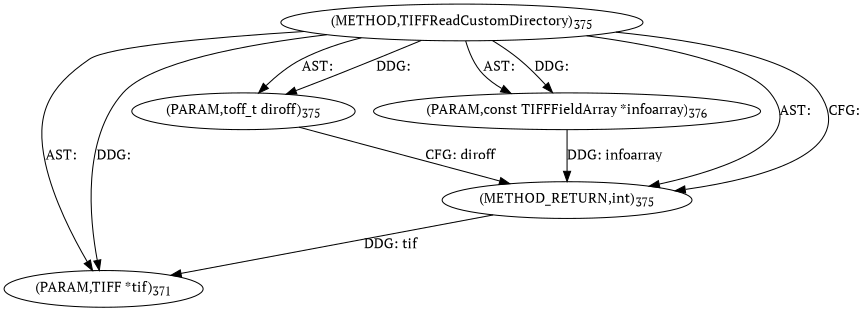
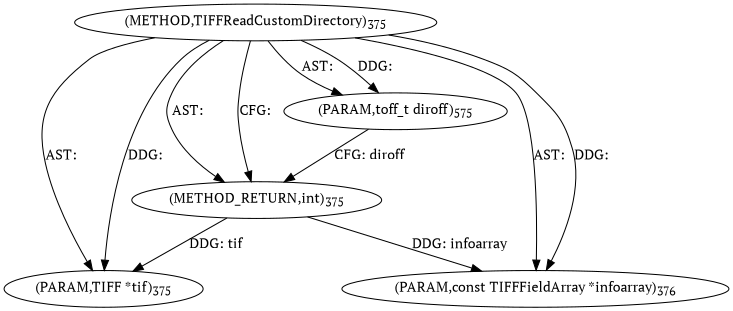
node "(PARAM,toff_t diroff)": text "375" -> "575"
edge "(PARAM,const TIFFFieldArray *infoarray)" -> "(METHOD_RETURN,int)": reversed
node "(PARAM,TIFF *tif)": text "371" -> "375"
